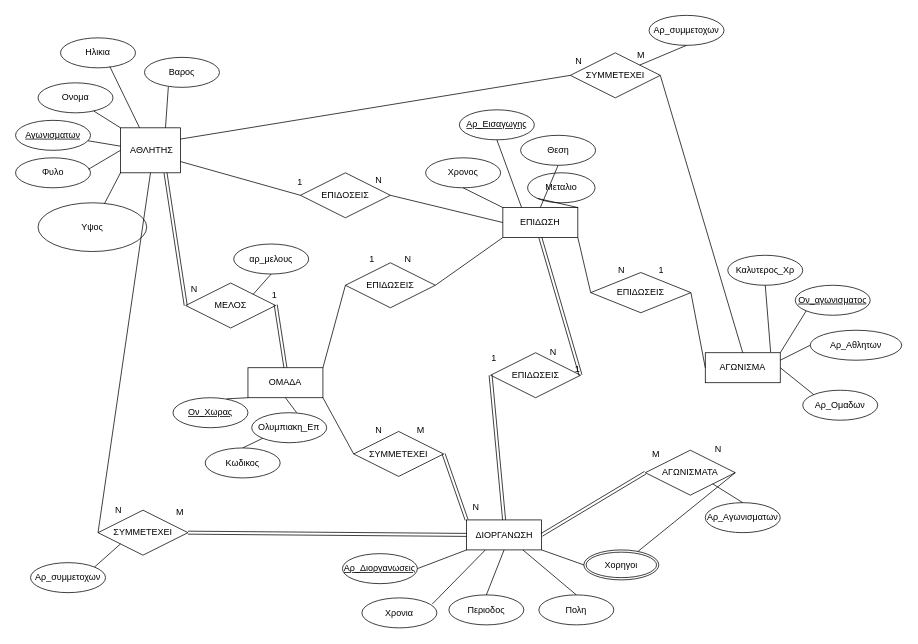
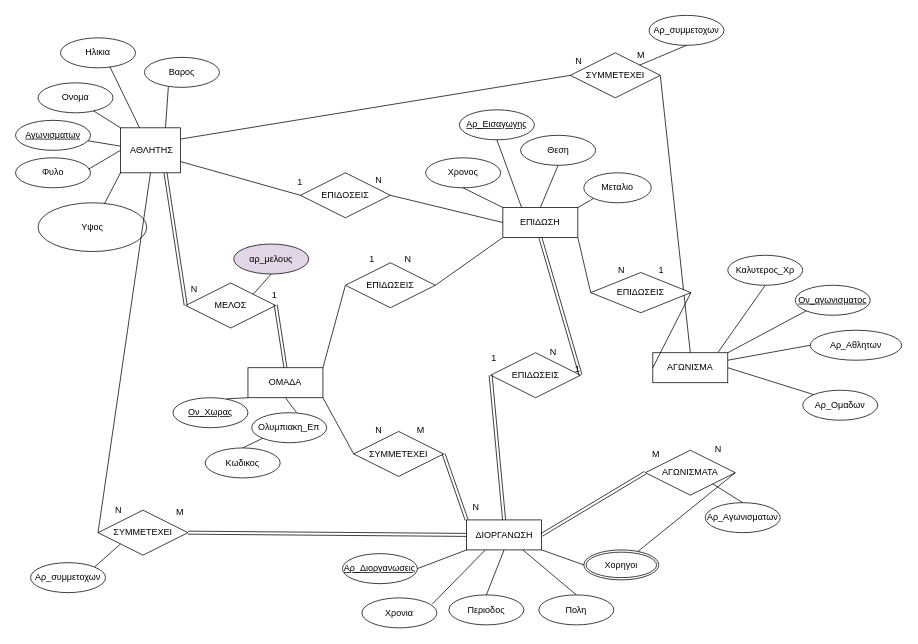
node "Μεταλιο": moved (561, 188) -> (618, 188)
node "αρ_μελους": fillcolor #ffffff -> #e1d5e7
node "ΑΓΩΝΙΣΜΑ": moved (743, 368) -> (690, 368)
